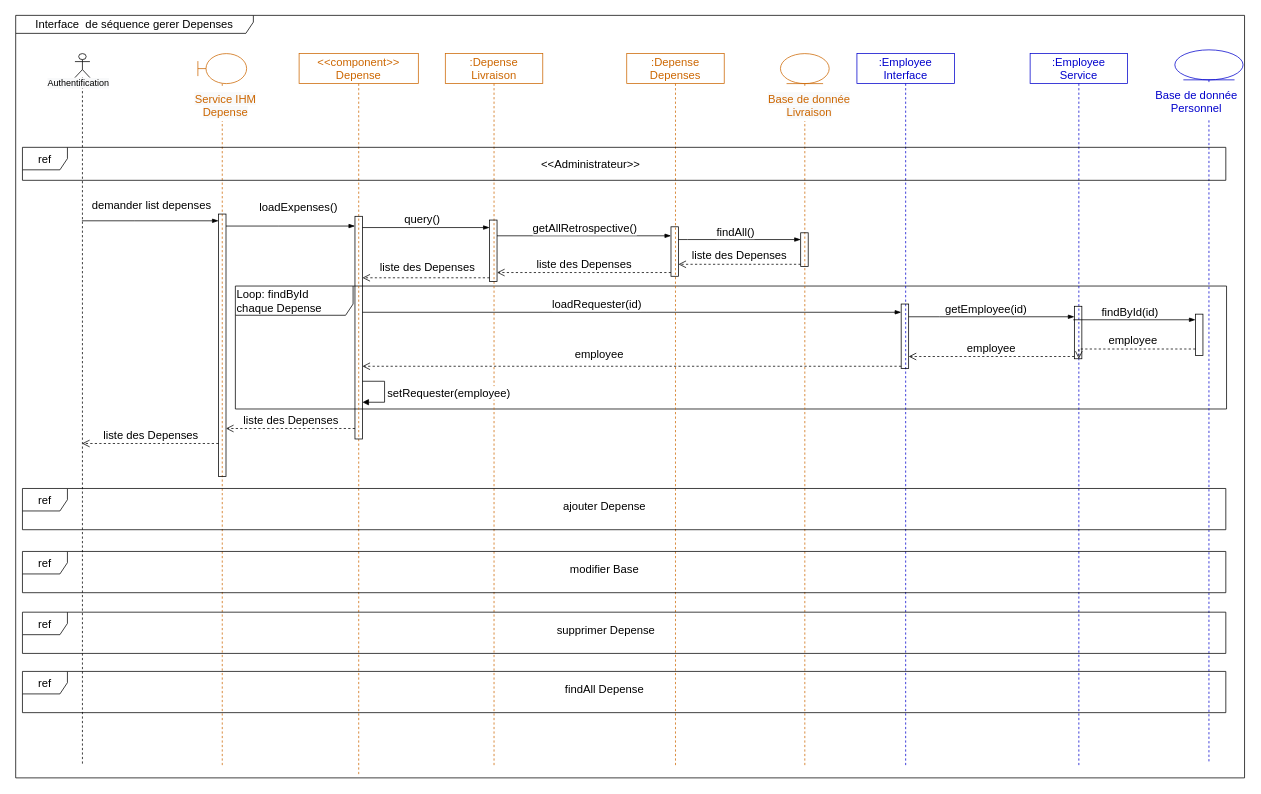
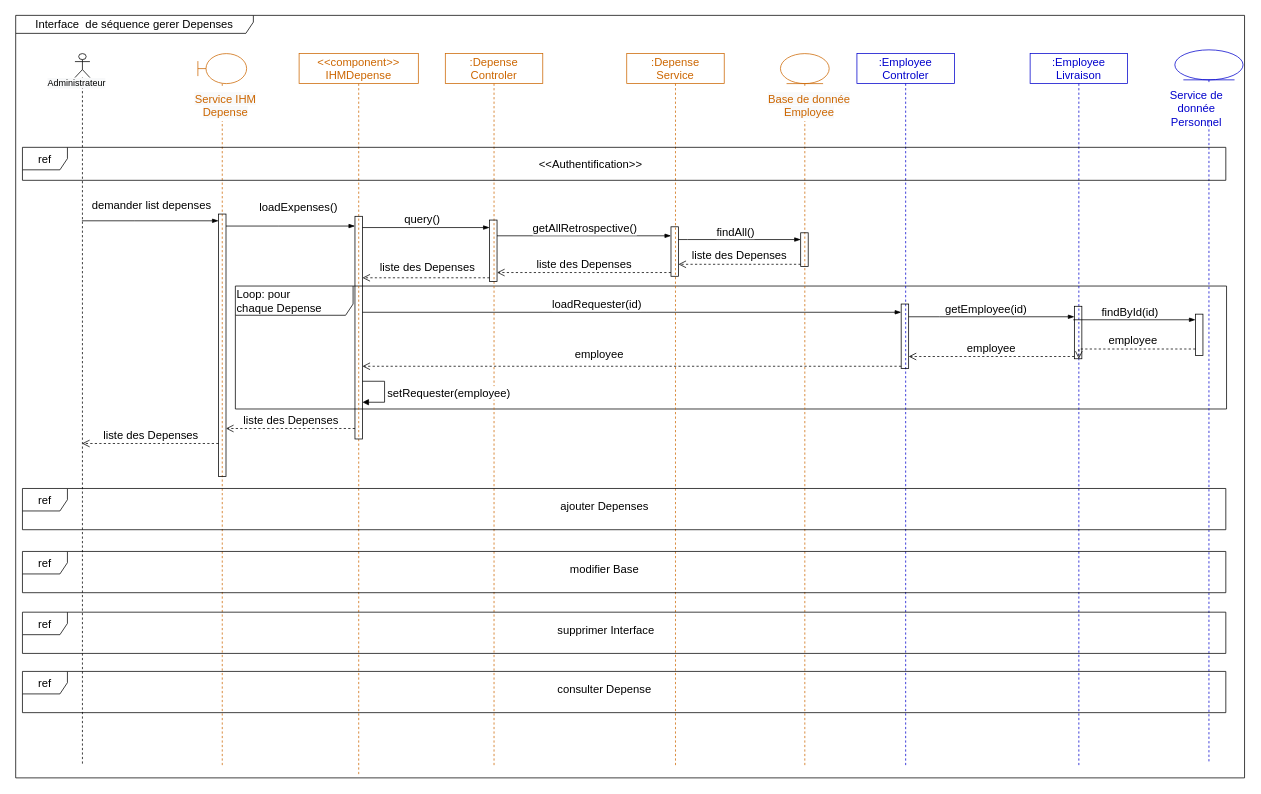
node "<<component>> Depense": label "<<component>> Depense" -> "<<component>> IHMDepense"
node ":Depense Livraison": label ":Depense Livraison" -> ":Depense Controler"
node ":Depense Depenses": label ":Depense Depenses" -> ":Depense Service"
node ":Employee Interface": label ":Employee Interface" -> ":Employee Controler"
node ":Employee Service": label ":Employee Service" -> ":Employee Livraison"
node "Authentification": label "Authentification" -> "Administrateur"
node "Base de donnée Personnel": label "Base de donnée Personnel" -> "Service de donnée Personnel"
node "Base de donnée Livraison": label "Base de donnée Livraison" -> "Base de donnée Employee"
node "<<Administrateur>>": label "<<Administrateur>>" -> "<<Authentification>>"
node "Loop: findById chaque Depense": label "Loop: findById chaque Depense" -> "Loop: pour chaque Depense"
node "ajouter Depense": label "ajouter Depense" -> "ajouter Depenses"
node "supprimer Depense": label "supprimer Depense" -> "supprimer Interface"
node "findAll Depense": label "findAll Depense" -> "consulter Depense"
